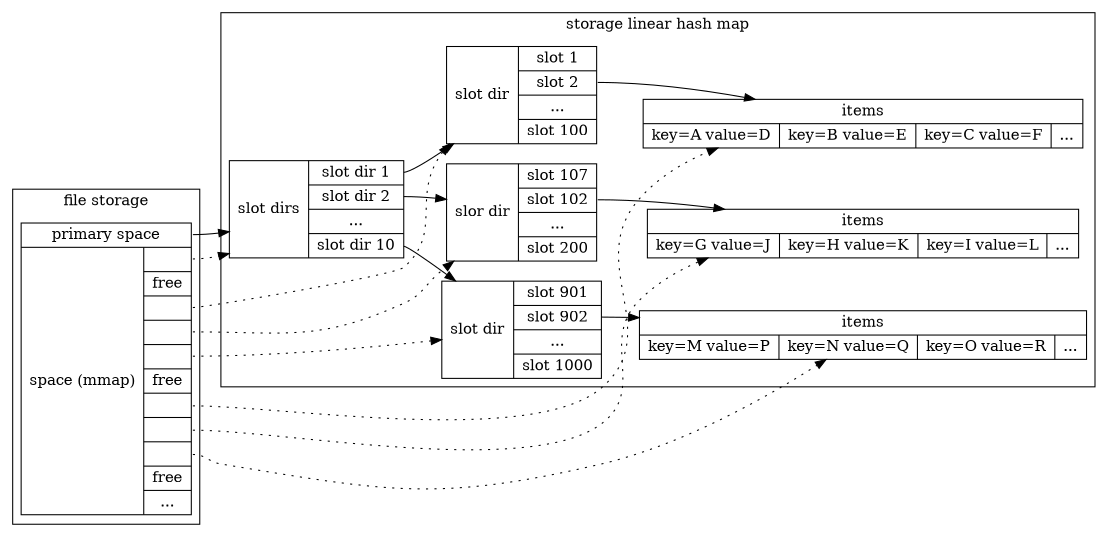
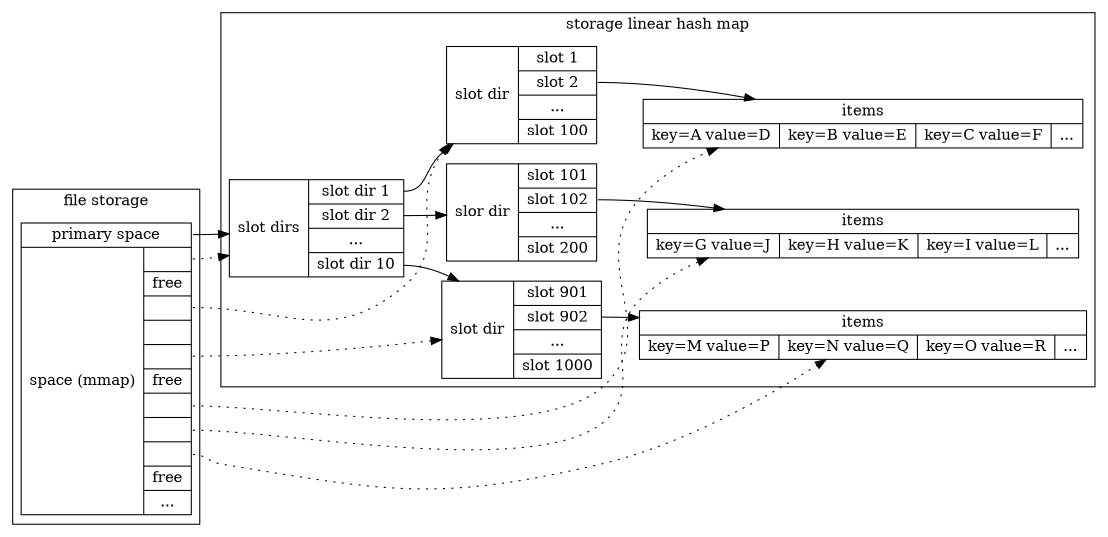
node "slor dir": text "slot 107" -> "slot 101"
edge "primary space" -> "slor dir": removed
